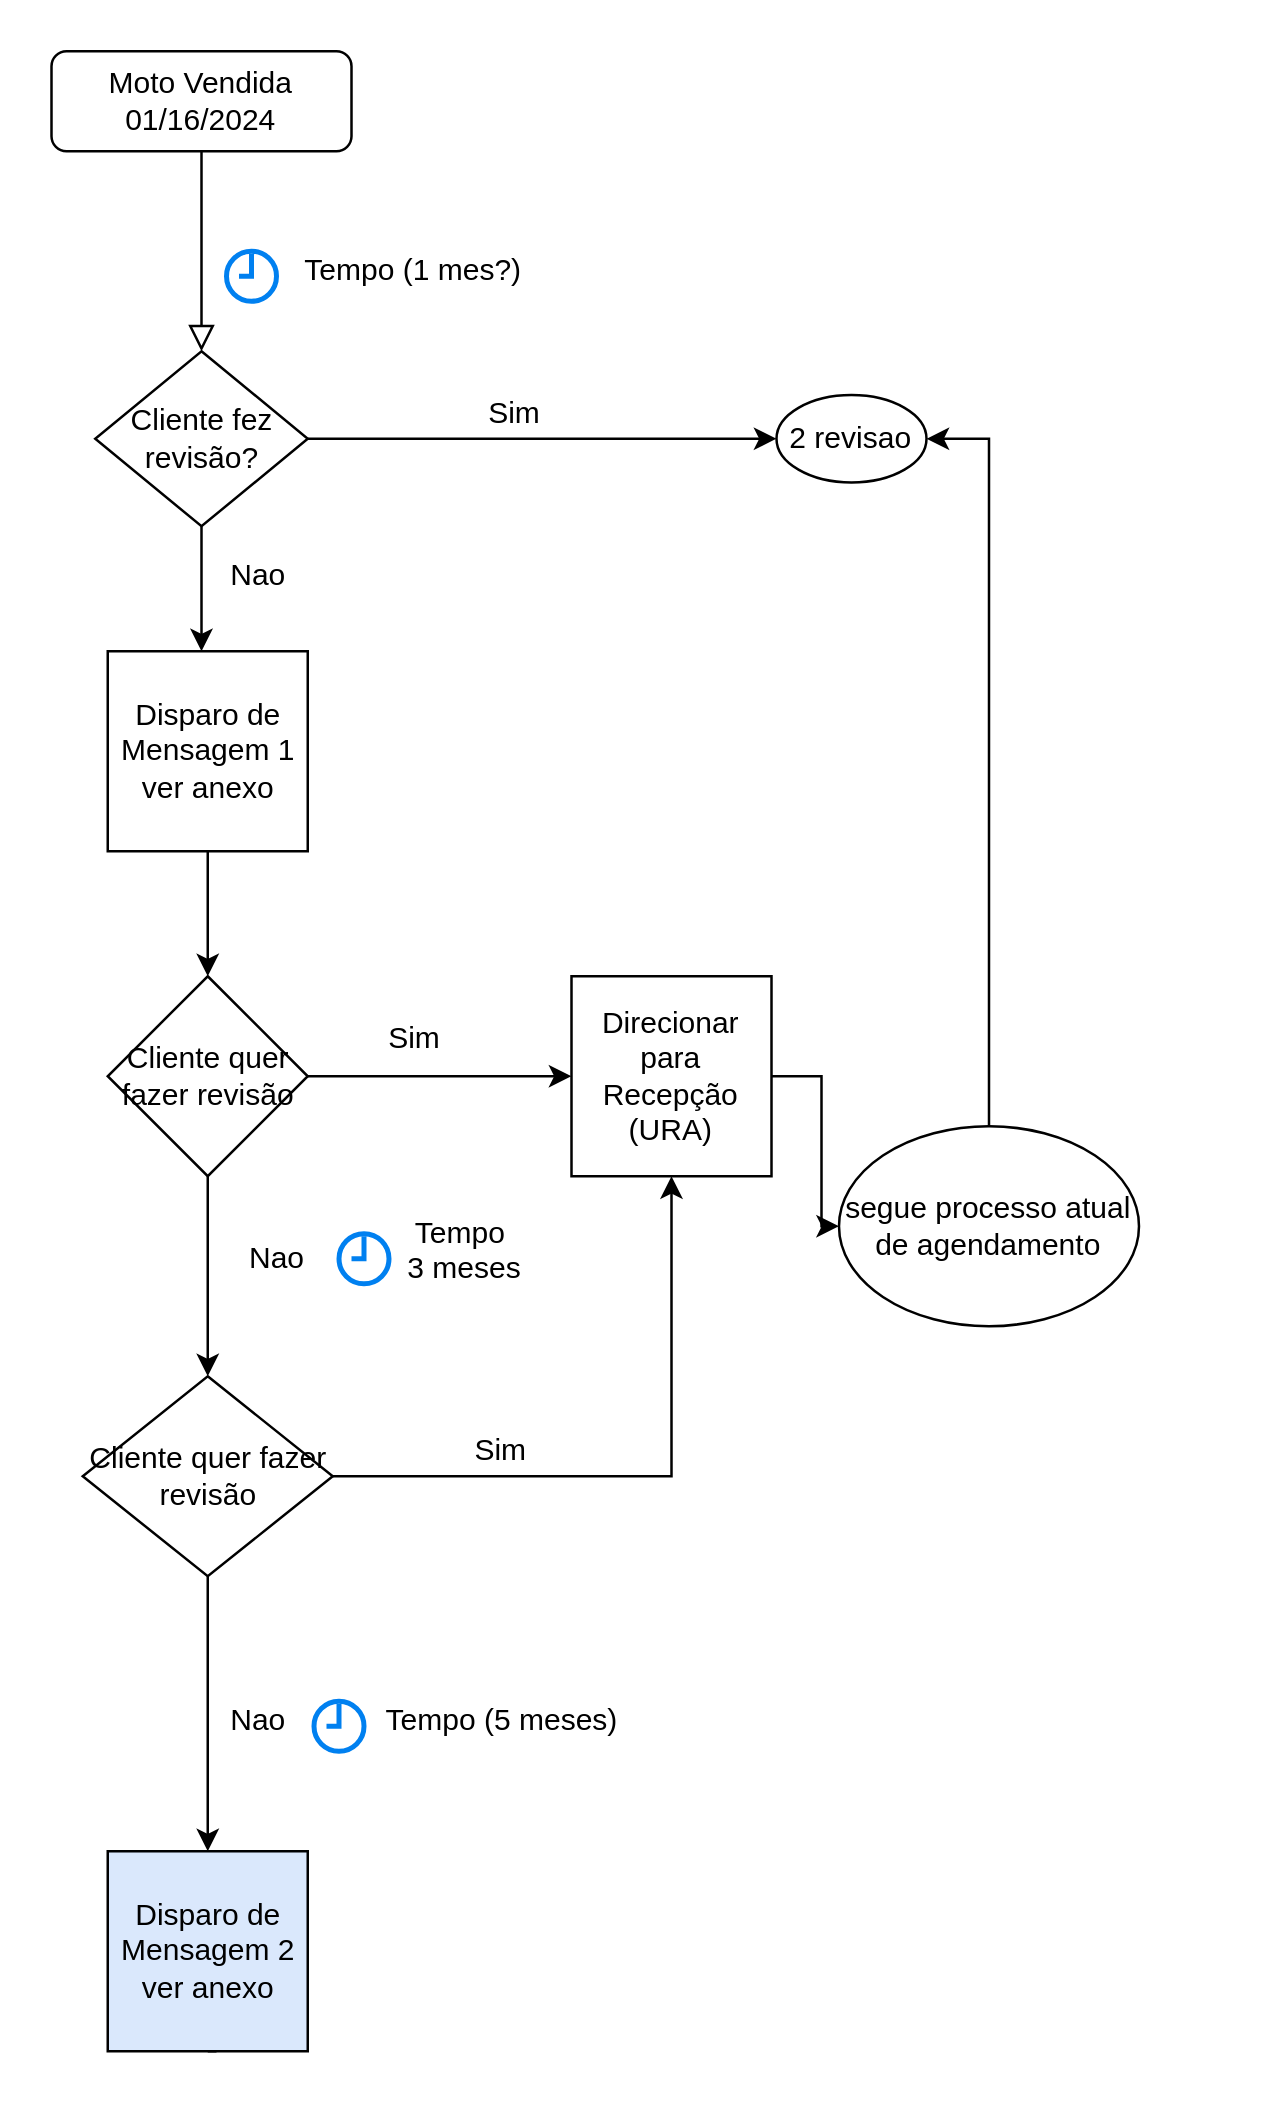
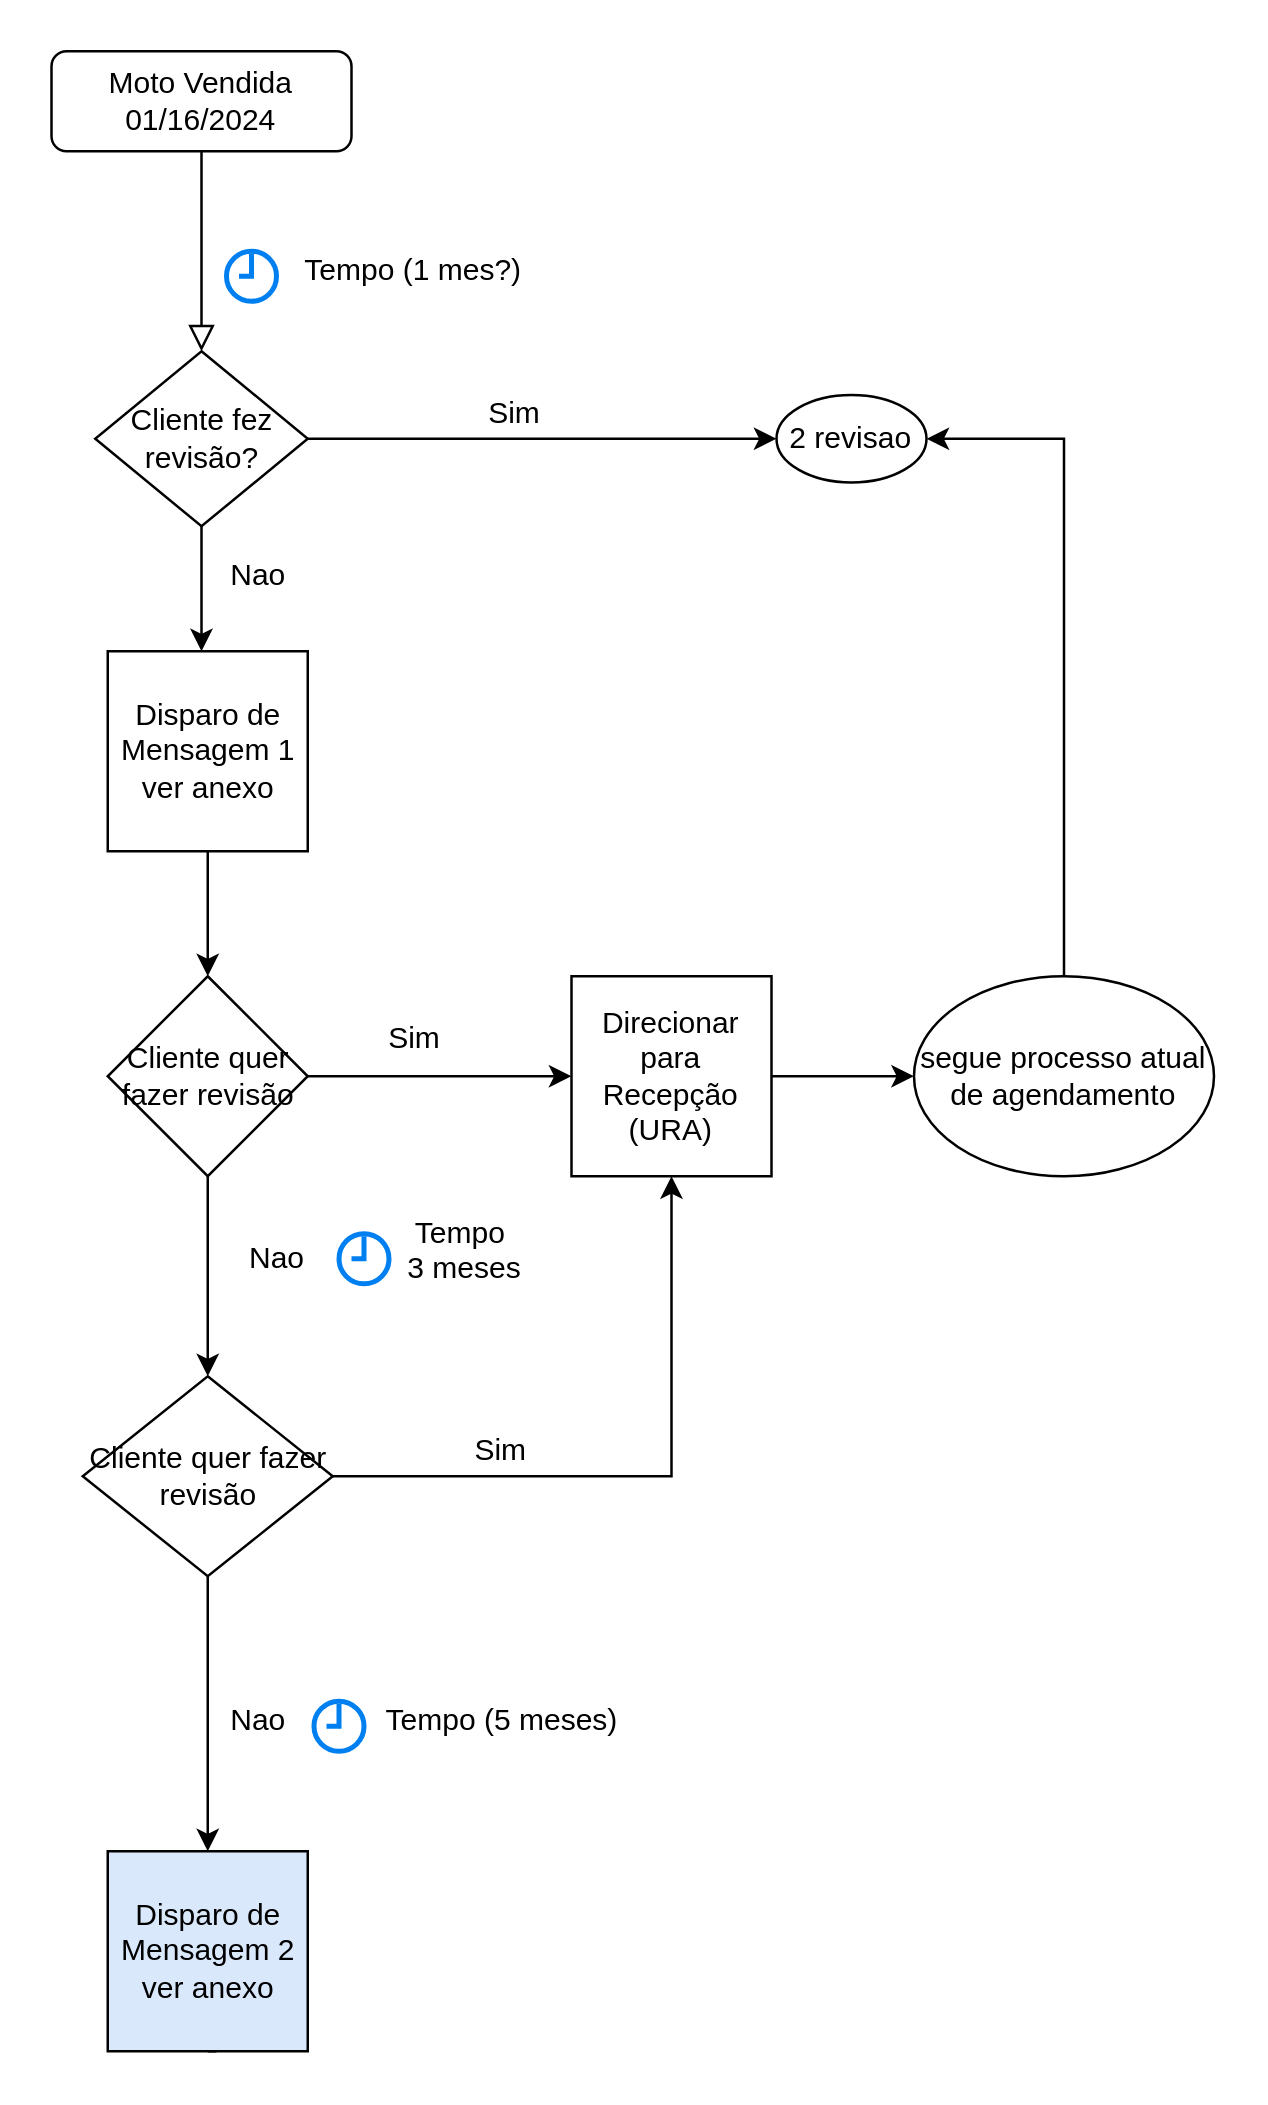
node "segue processo atual de agendamento": moved (989, 1226) -> (1064, 1076)
